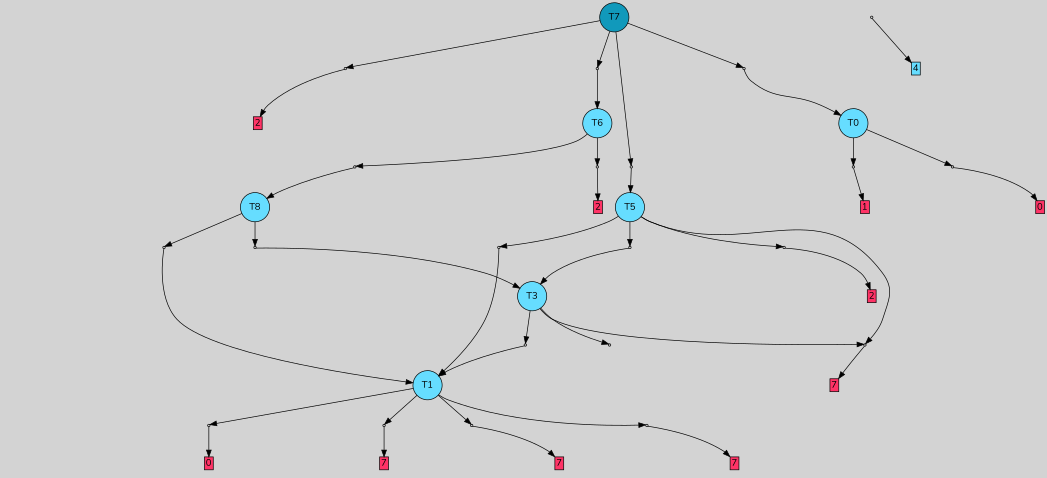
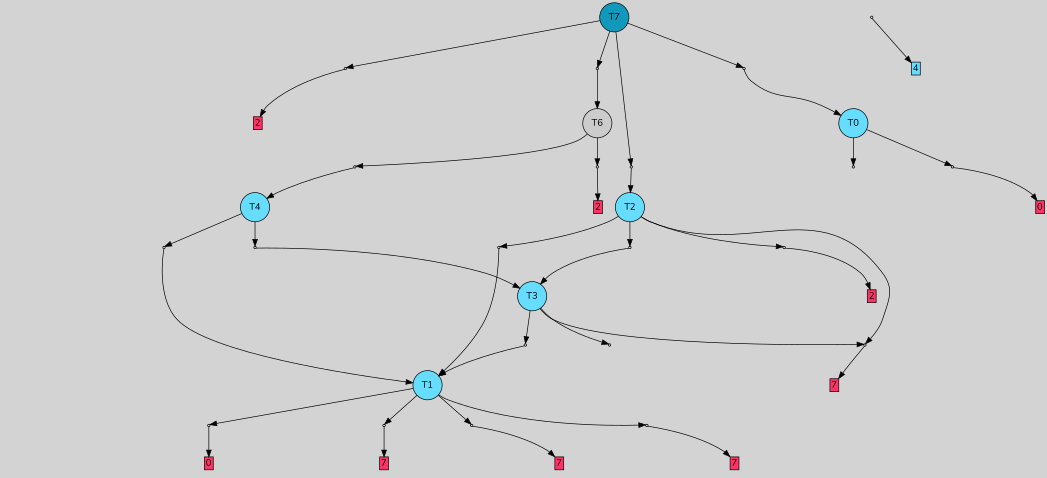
node "T6": fillcolor #66ddff -> #cccccc
node "T8": label "T8" -> "T4"
node "T5": label "T5" -> "T2"
node "1": removed
